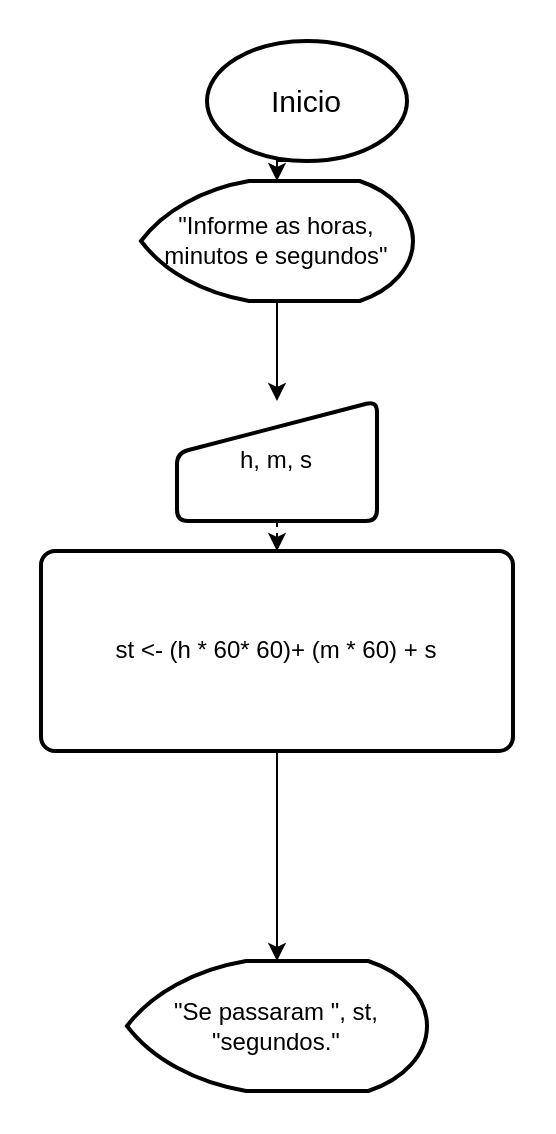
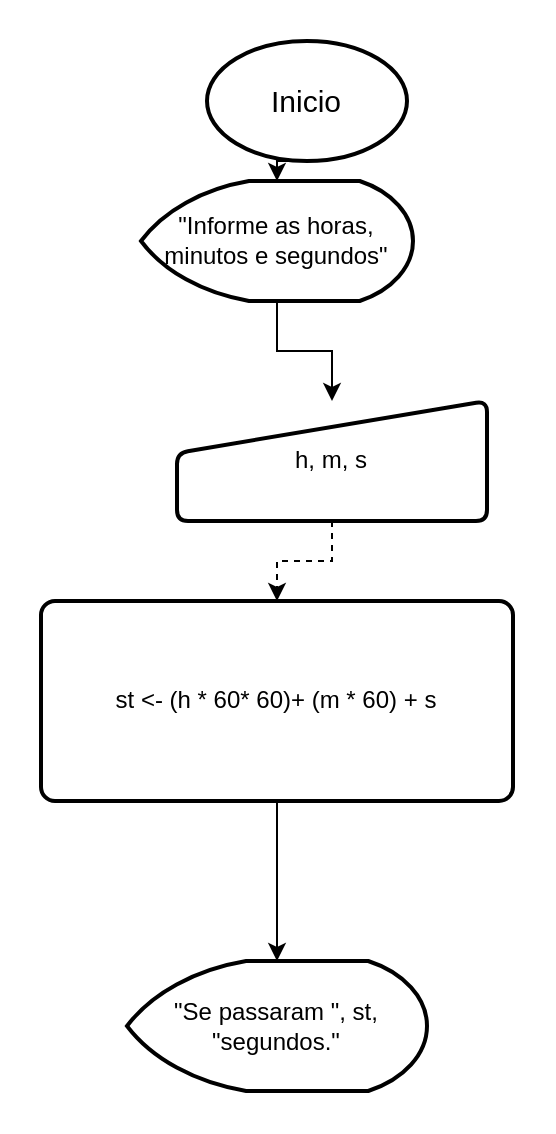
node "h, m, s": size 200x120 -> 310x120
node "st <- (h * 60* 60)+ (m * 60) + s": moved (277, 651) -> (277, 701)
